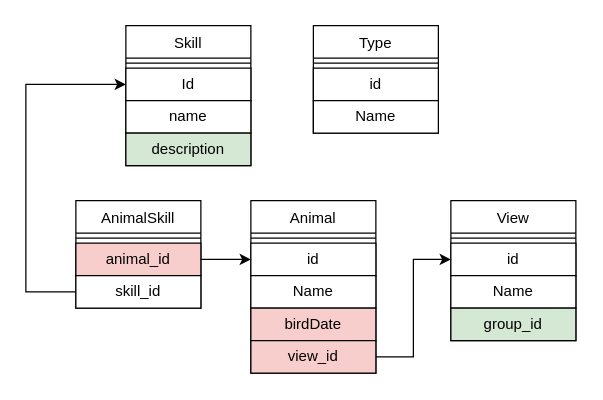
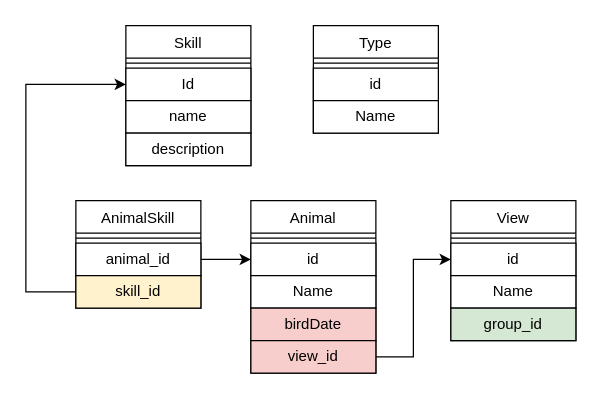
node "description": fillcolor #d5e8d4 -> #ffffff
node "animal_id": fillcolor #f8cecc -> #ffffff
node "skill_id": fillcolor #ffffff -> #fff2cc
